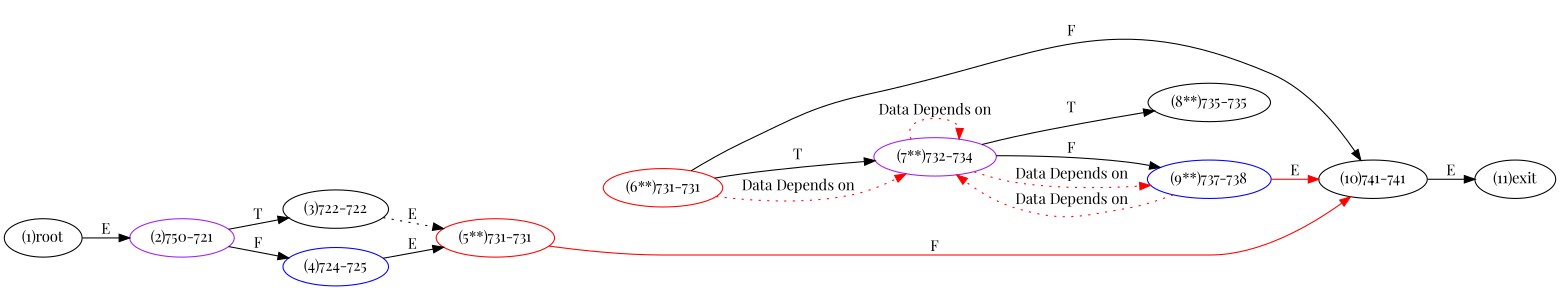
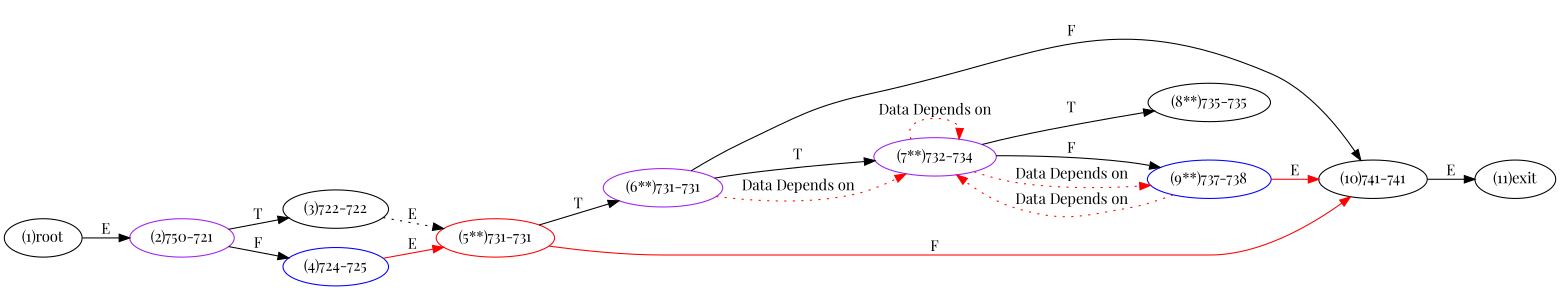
node "(6**)731-731": color red -> purple
edge "(5**)731-731" -> "(6**)731-731": added, label "T"
edge "(4)724-725" -> "(5**)731-731": color black -> red
